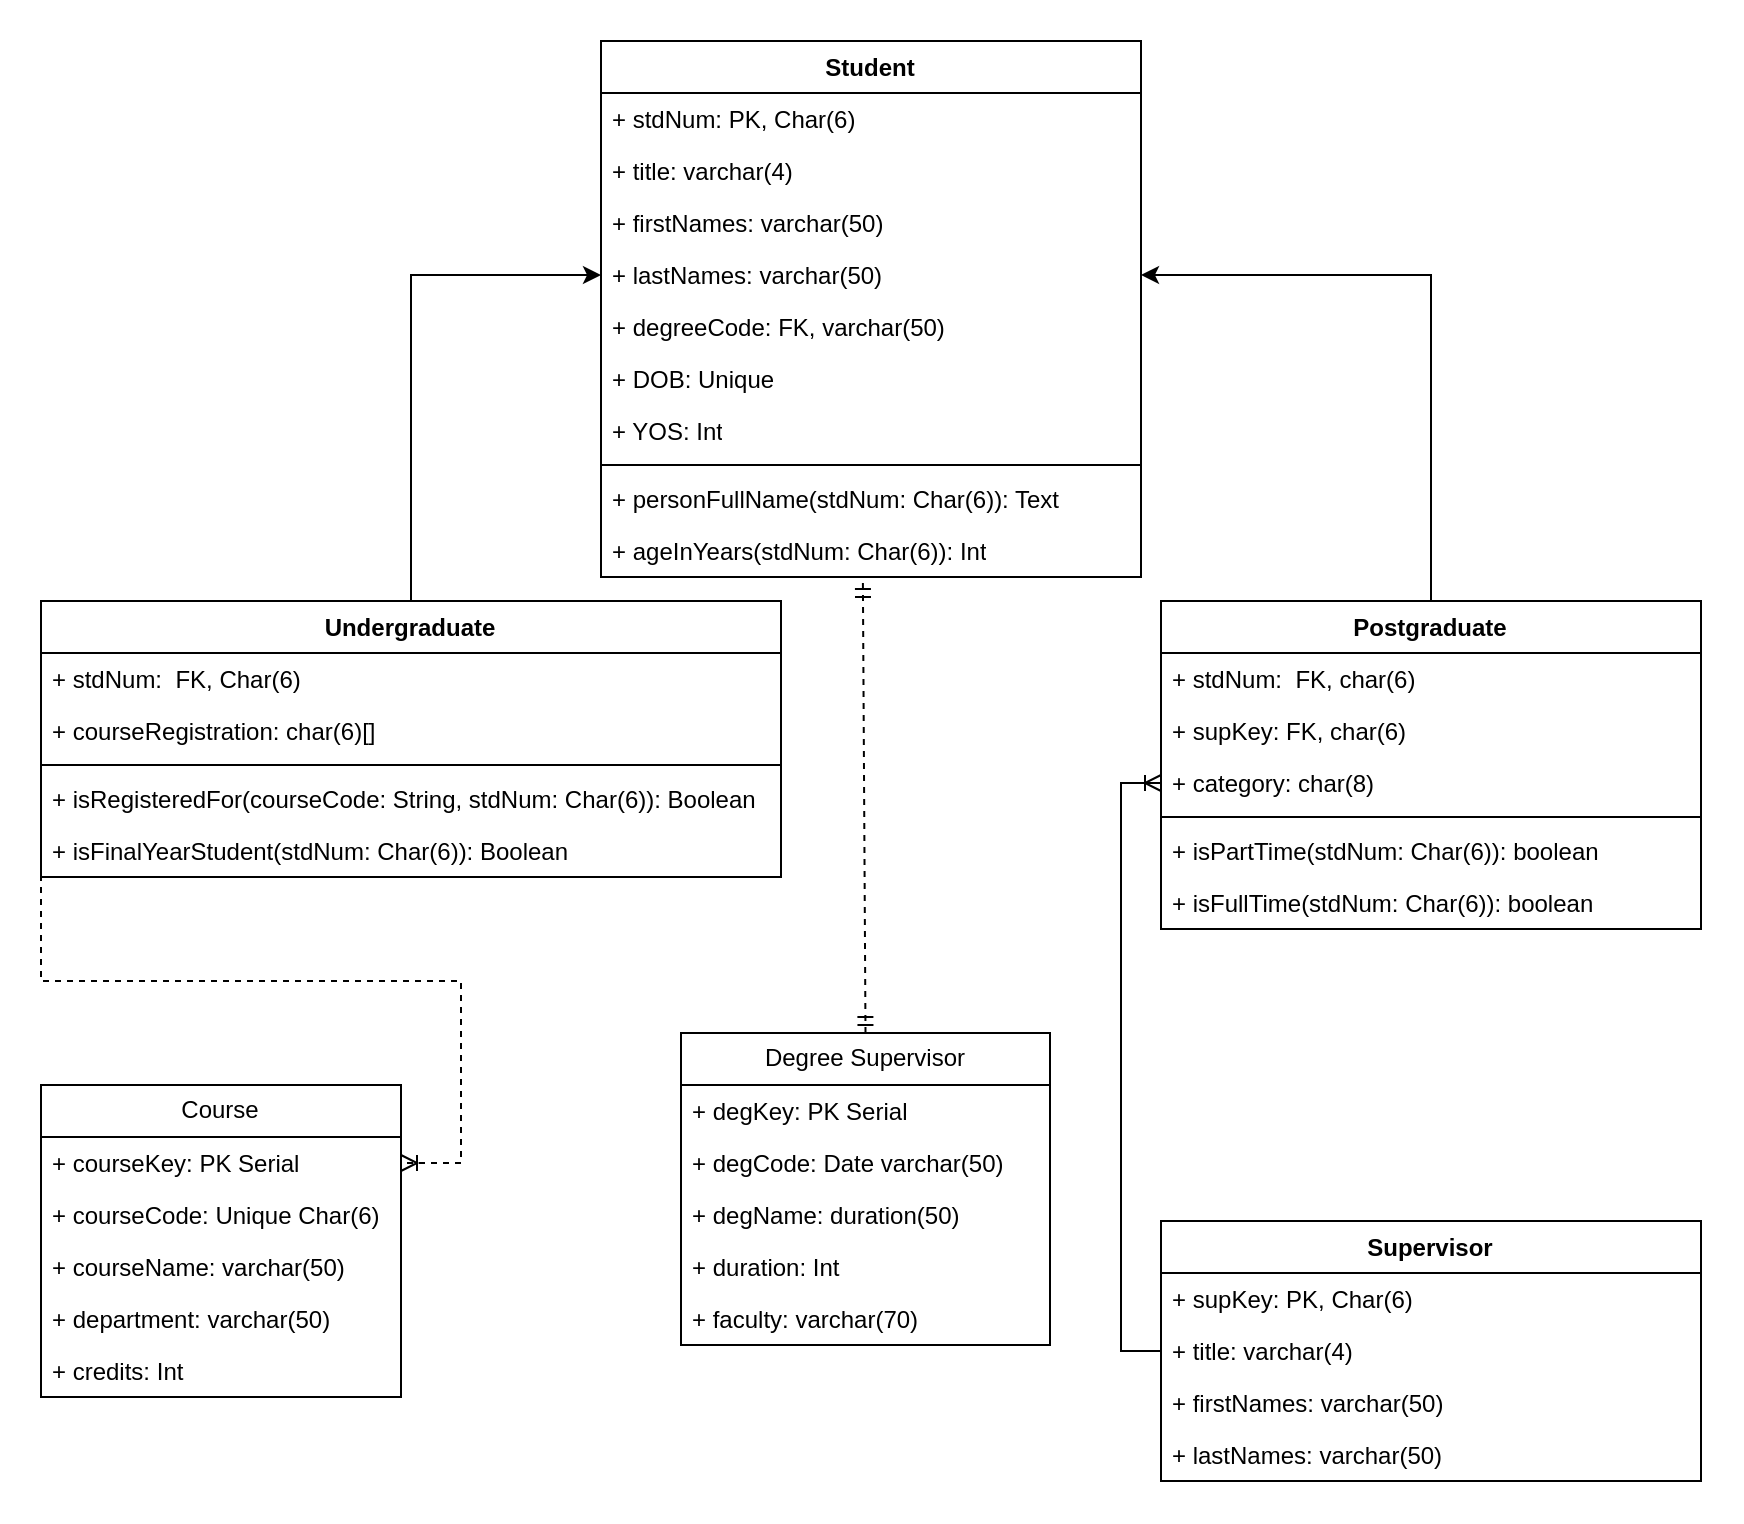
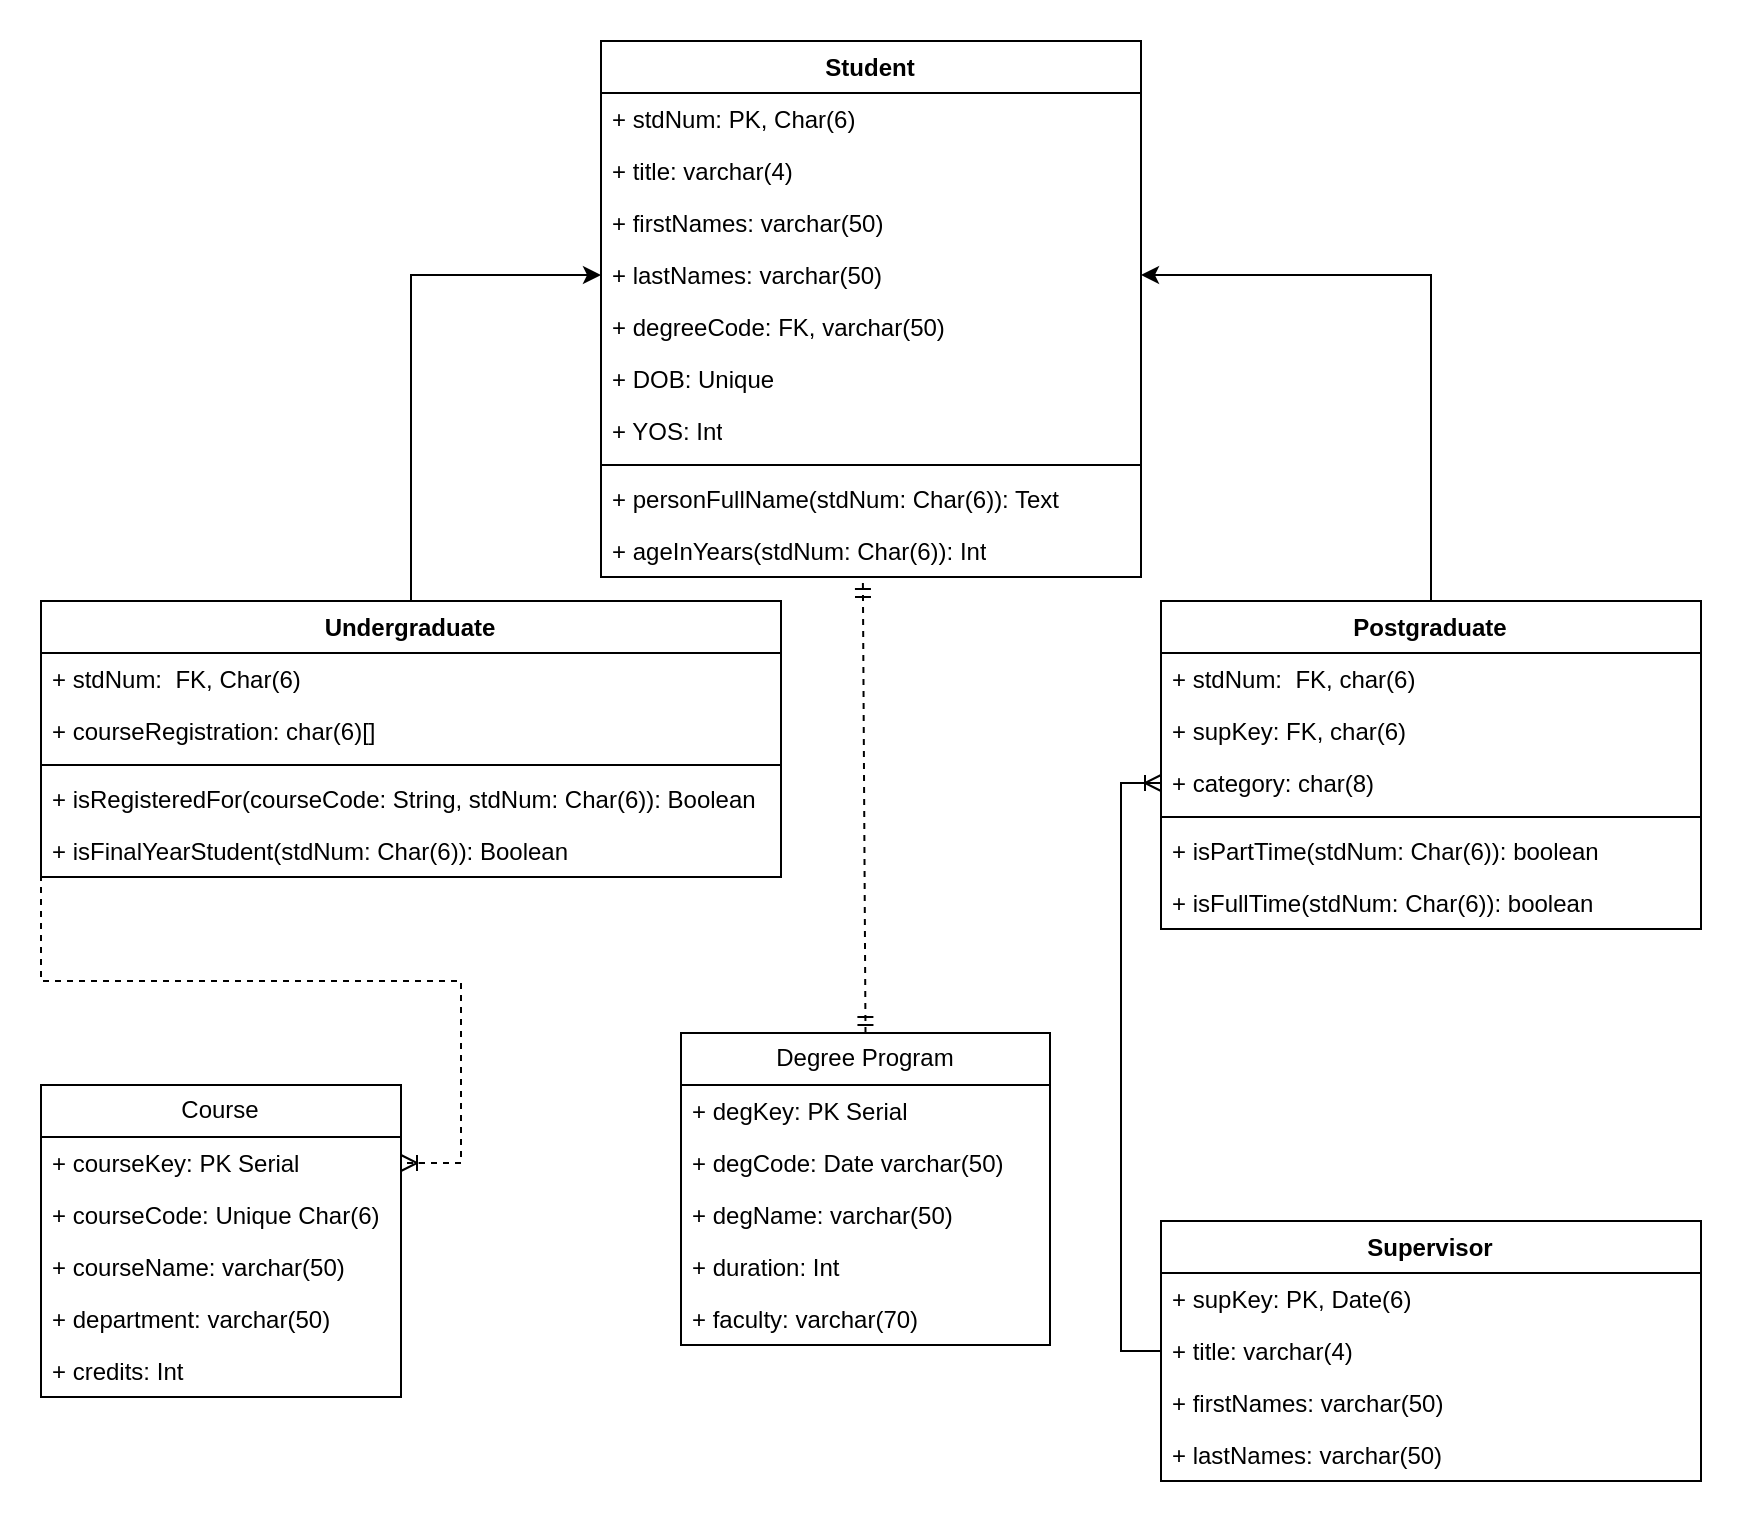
node "Degree Supervisor": label "Degree Supervisor" -> "Degree Program"
node "+ degName: duration(50)": label "+ degName: duration(50)" -> "+ degName: varchar(50)"
node "+ supKey: PK, Char(6)": label "+ supKey: PK, Char(6)" -> "+ supKey: PK, Date(6)"
